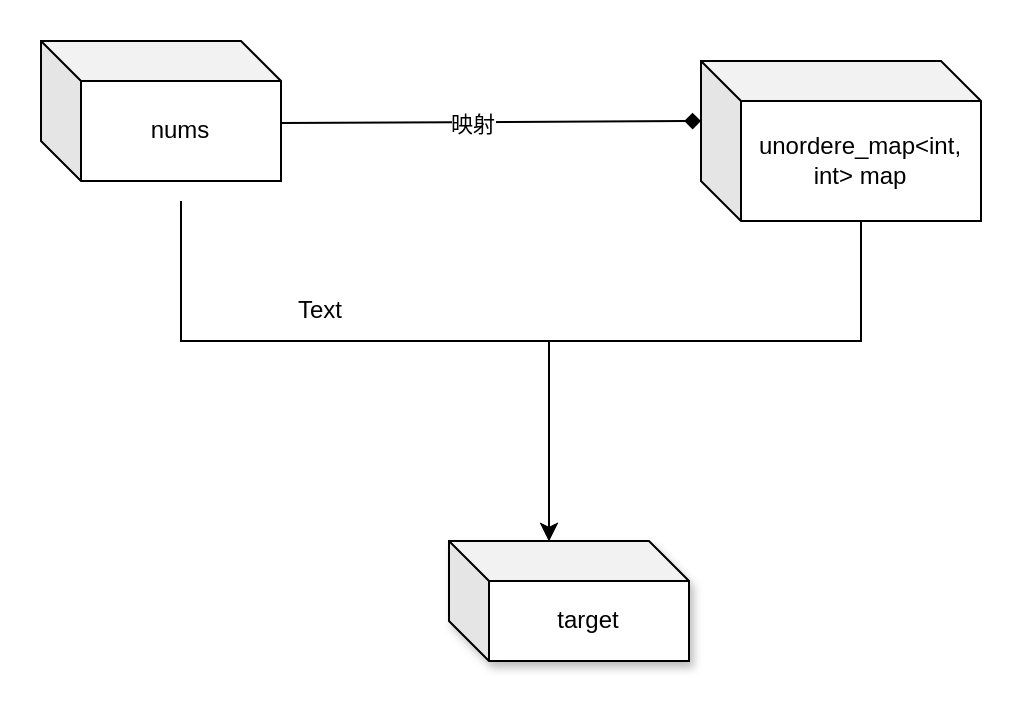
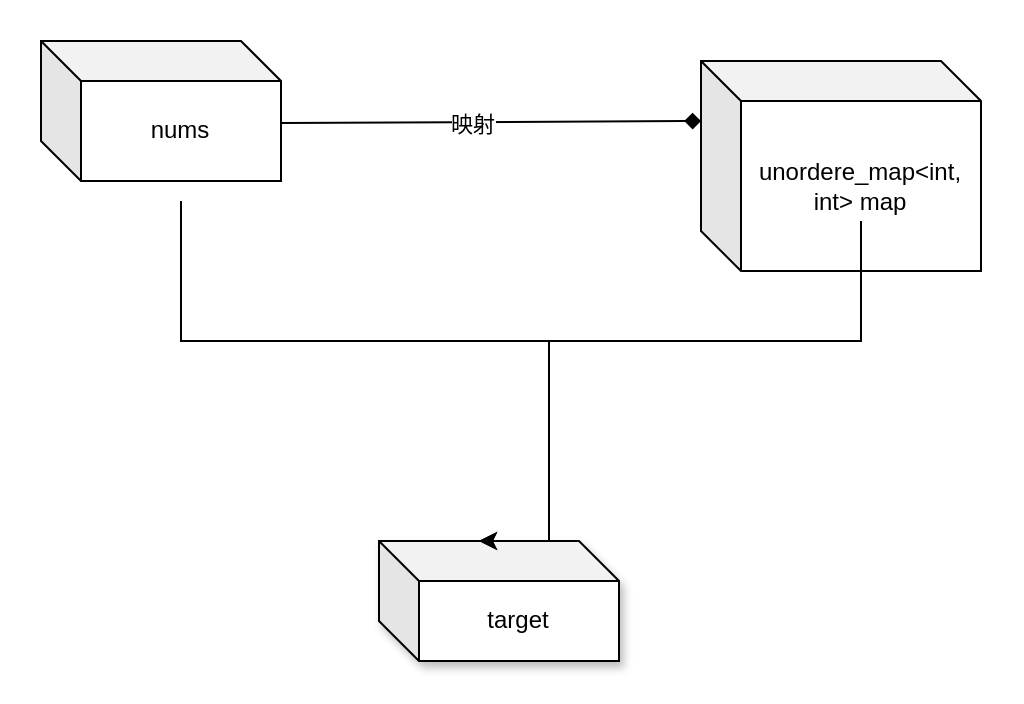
node "unordere_map<int, int> map": size 280x160 -> 280x210
node "Text": removed
node "target": moved (569, 601) -> (499, 601)
